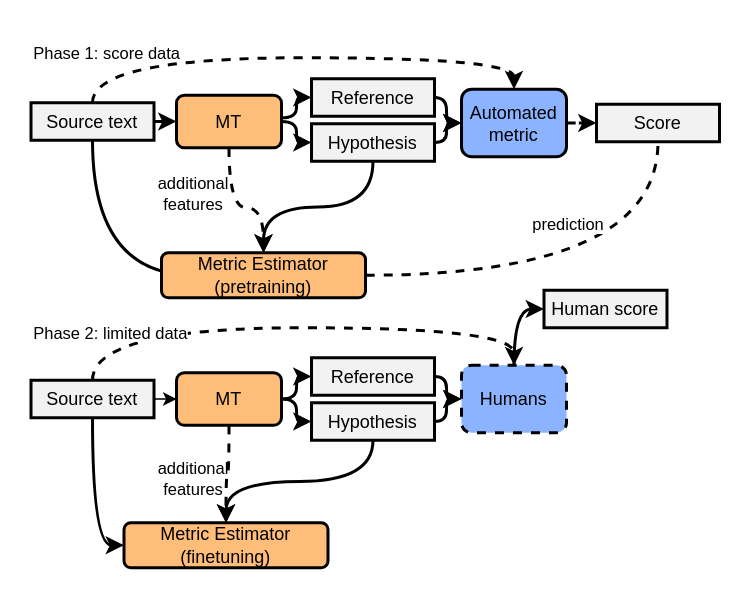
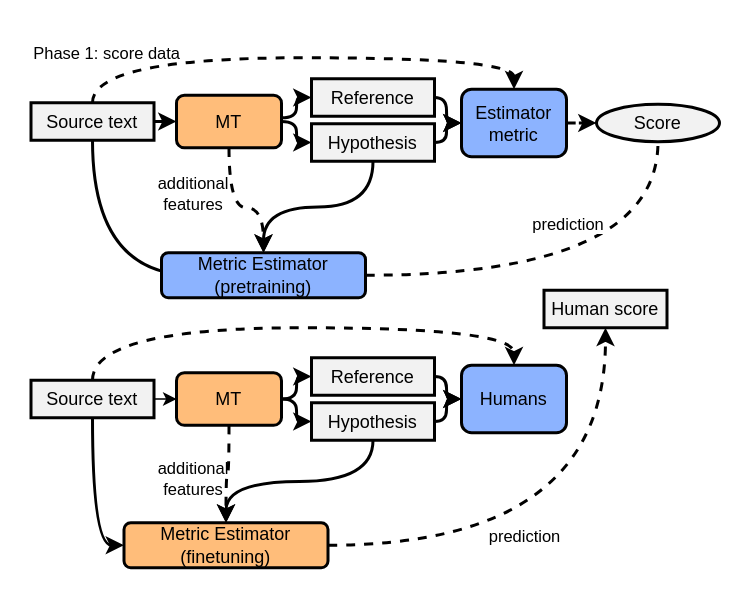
node "Score": shape rectangle -> ellipse
node "Automated metric": label "Automated metric" -> "Estimator metric"
node "Metric Estimator (pretraining)": fillcolor #ffbd7a -> #8cb3ff
edge "Humans" -> "Human score": removed
node "Phase 2: limited data": removed
node "Humans": style dashed -> solid
edge "Metric Estimator (finetuning)" -> "Human score": added, label "prediction"
